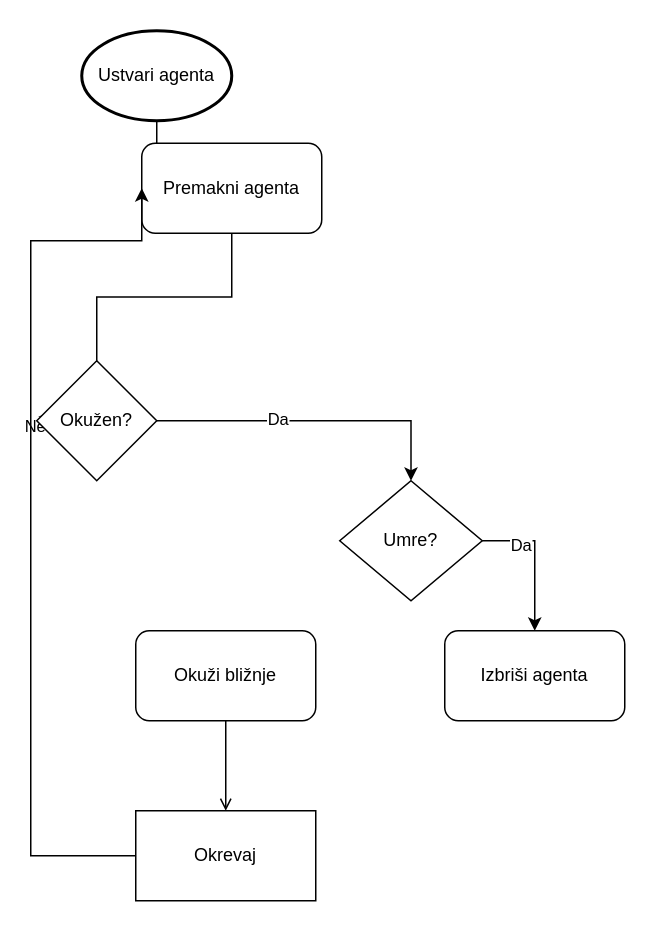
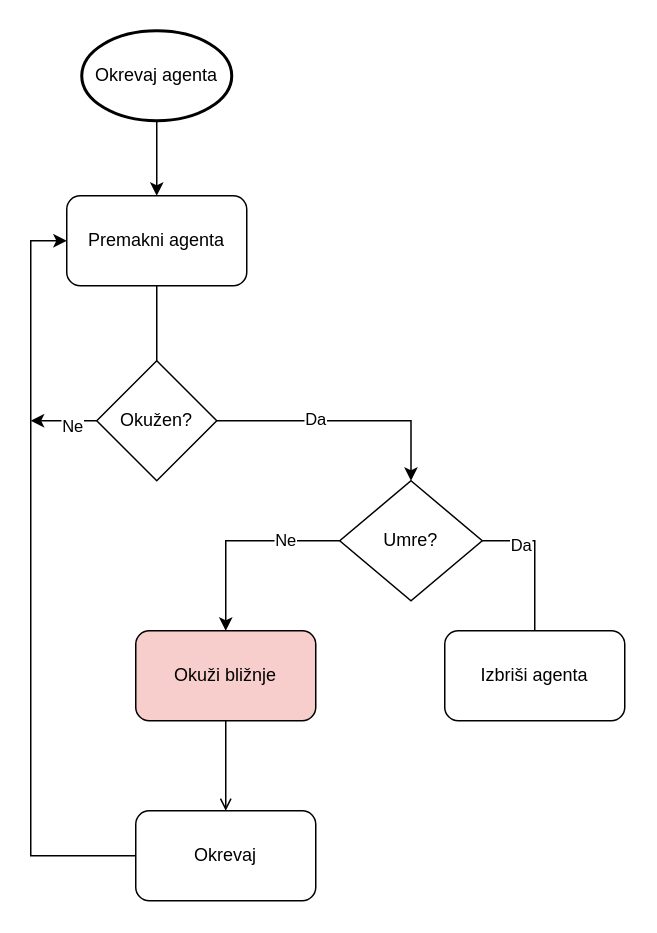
node "Ustvari agenta": label "Ustvari agenta" -> "Okrevaj agenta"
node "Premakni agenta": moved (232, 188) -> (157, 241)
node "Okužen?": moved (97, 421) -> (157, 421)
edge "Umre?" -> "Okuži bližnje": added, label "Ne"
edge "Umre?" -> "Izbriši agenta": arrowhead classic -> none
node "Okuži bližnje": fillcolor #ffffff -> #f8cecc
node "Okrevaj": shape rectangle -> rounded rectangle
